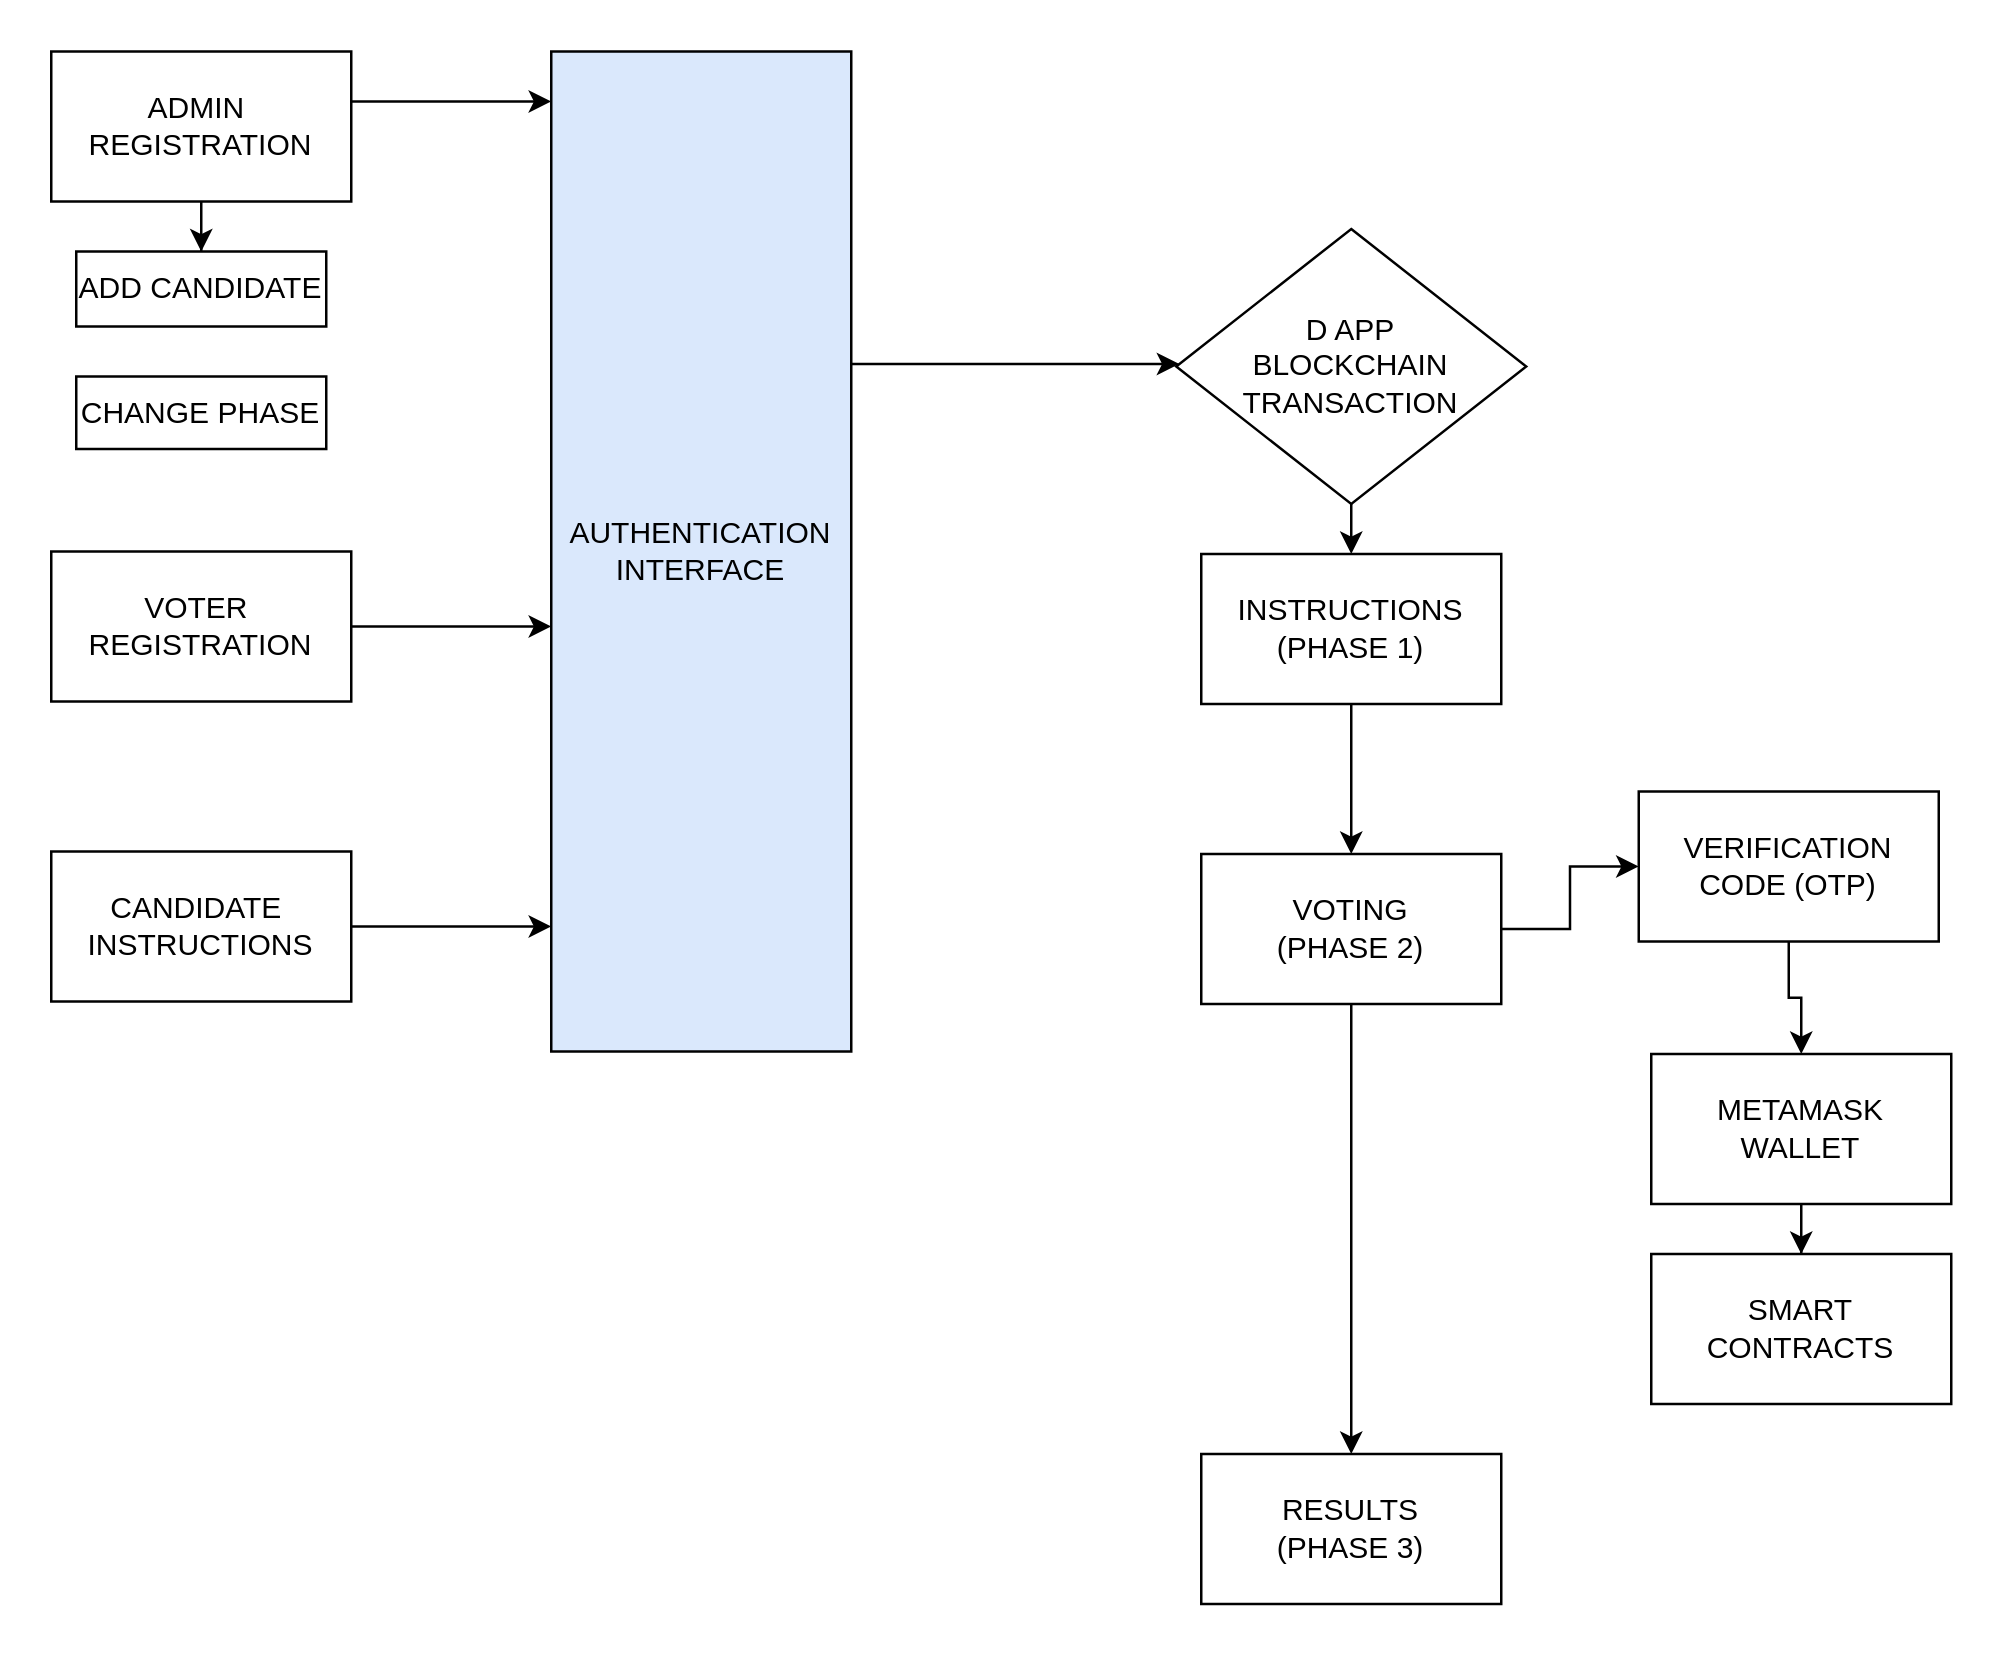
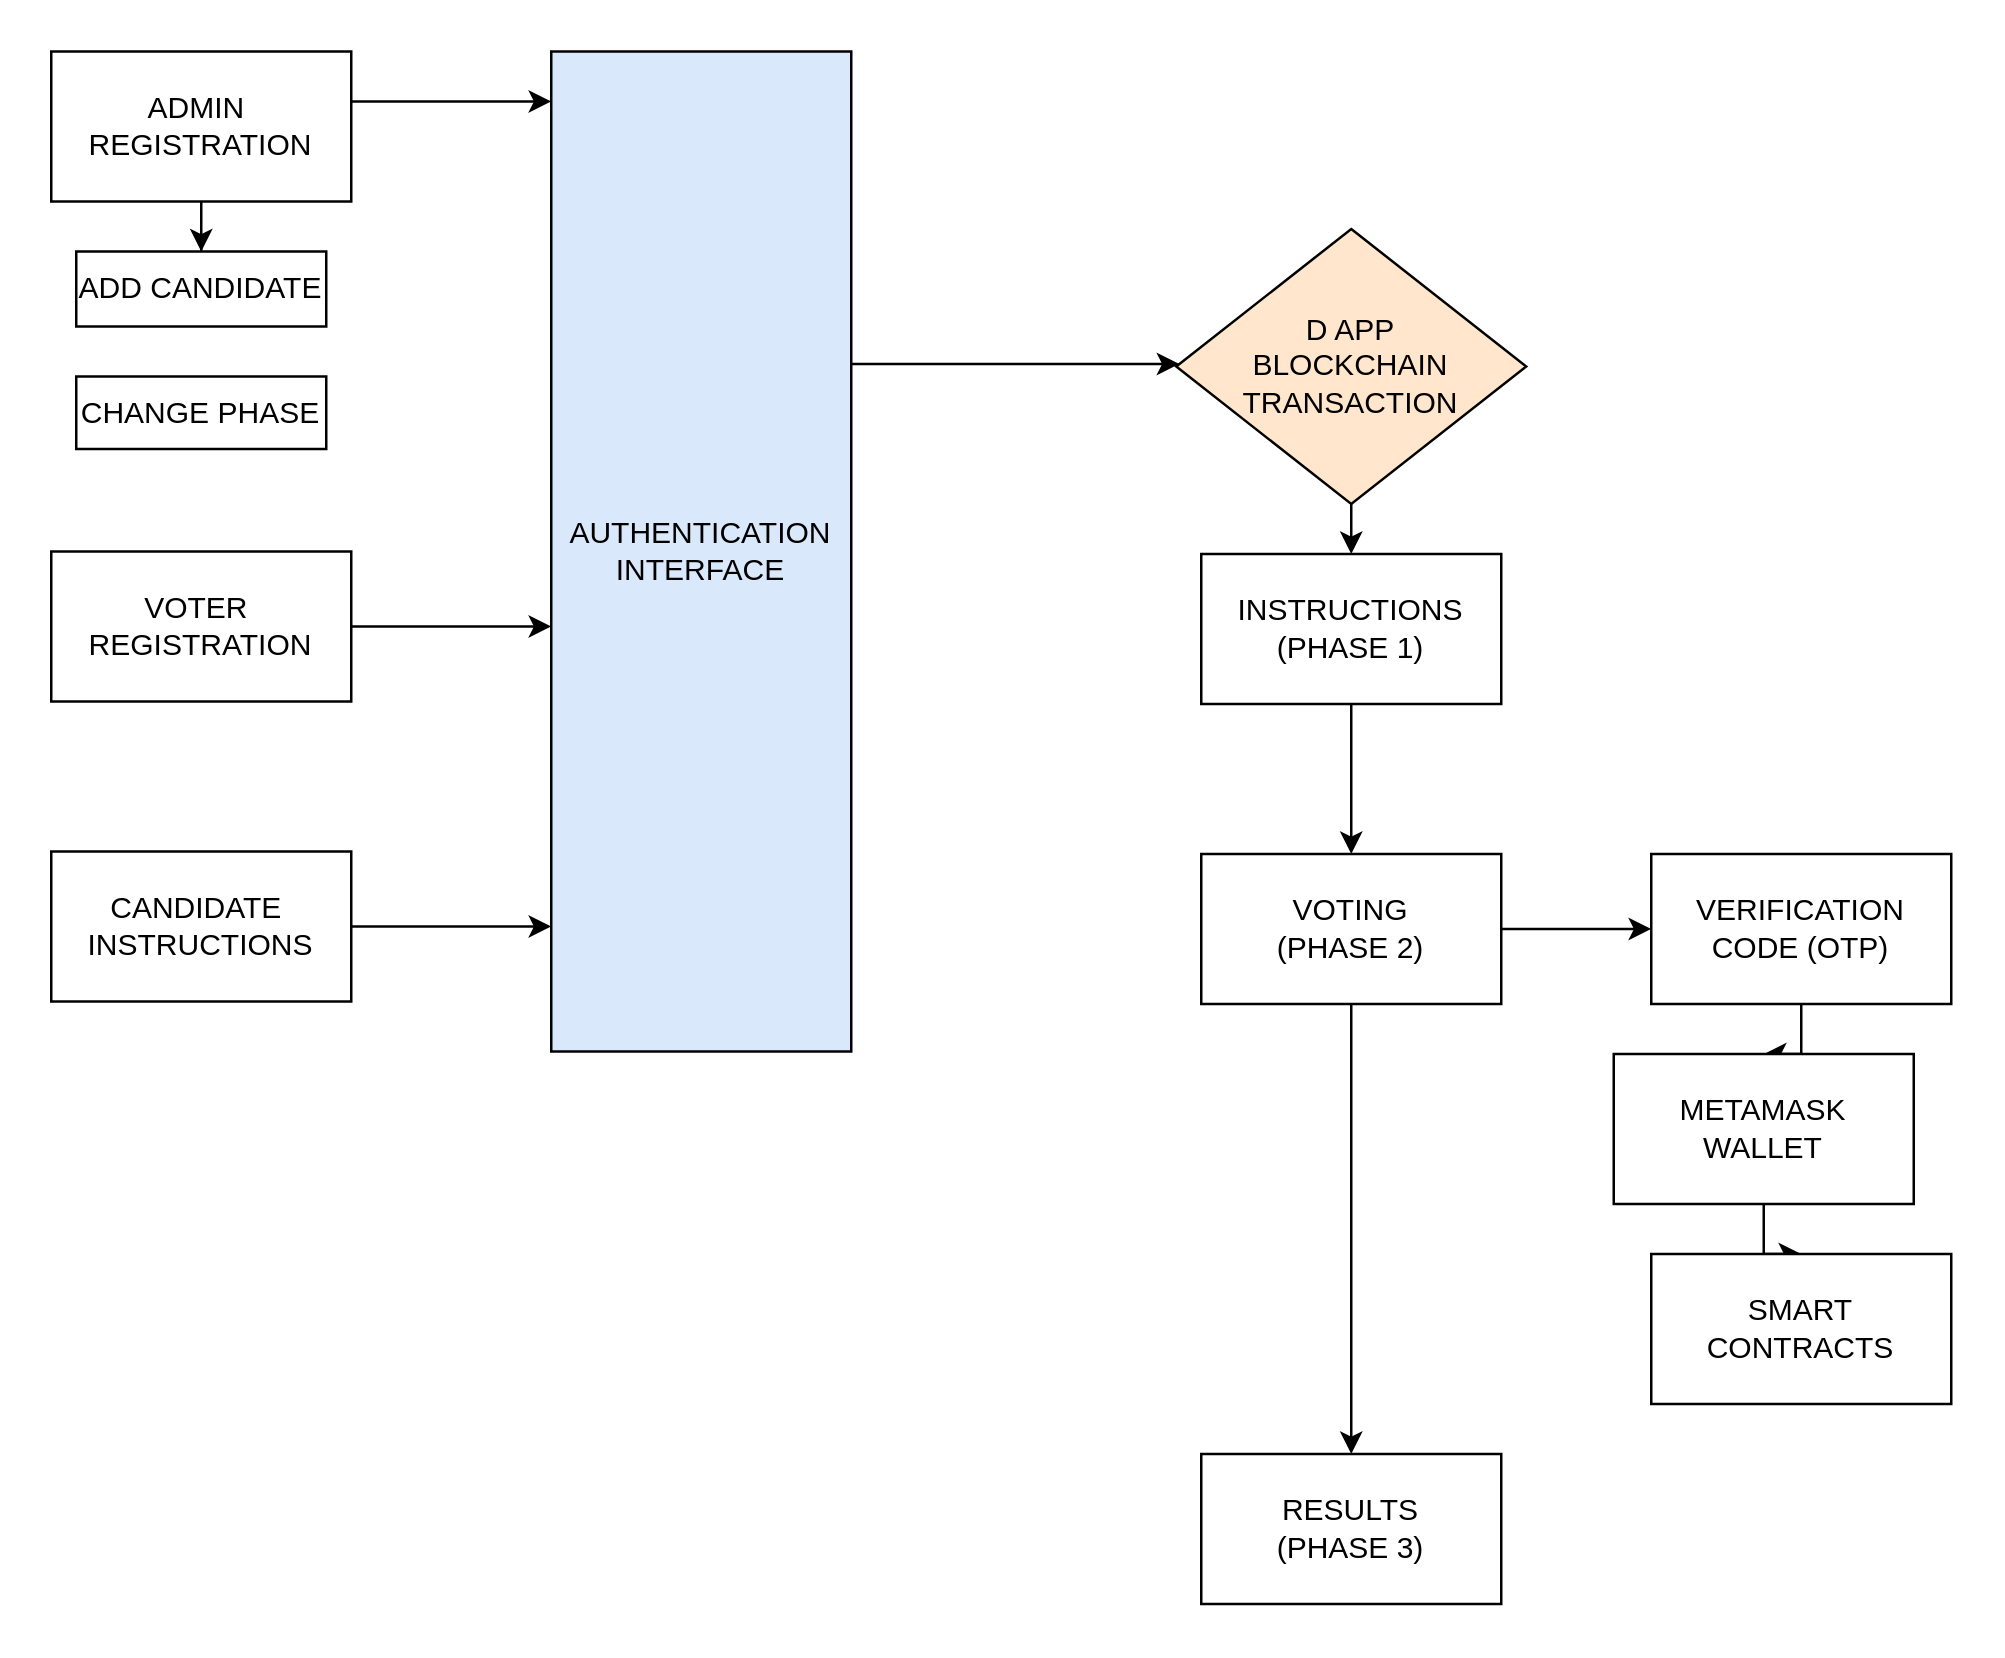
node "D APP BLOCKCHAIN TRANSACTION": fillcolor #ffffff -> #ffe6cc
node "VERIFICATION CODE (OTP)": moved (1789, 866) -> (1801, 929)
node "METAMASK WALLET": moved (1801, 1129) -> (1764, 1129)
